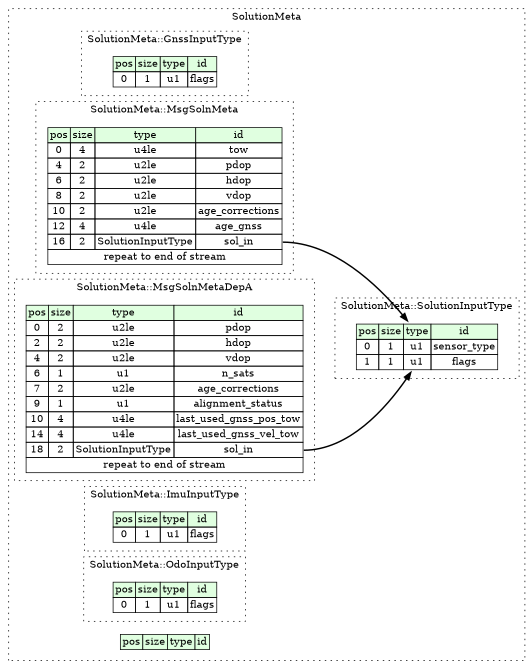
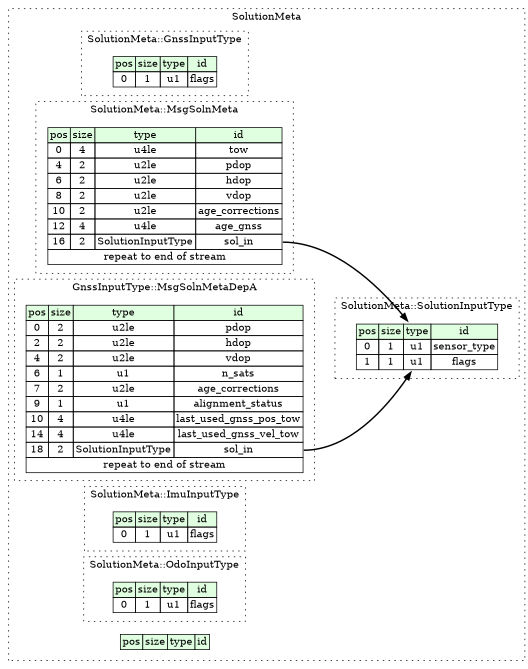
cluster "SolutionMeta::MsgSolnMetaDepA": label "SolutionMeta::MsgSolnMetaDepA" -> "GnssInputType::MsgSolnMetaDepA"
